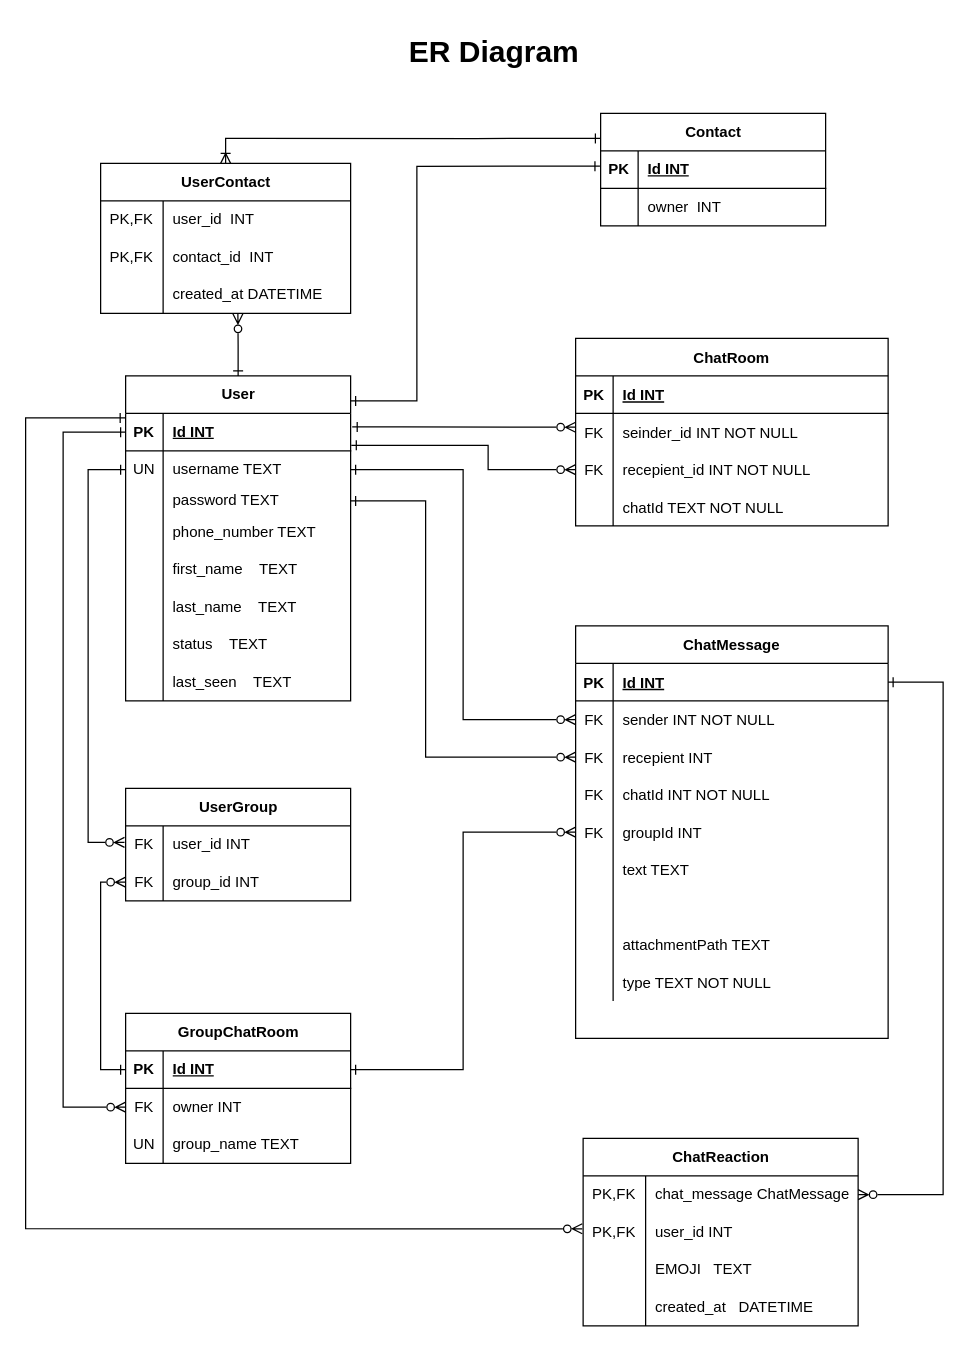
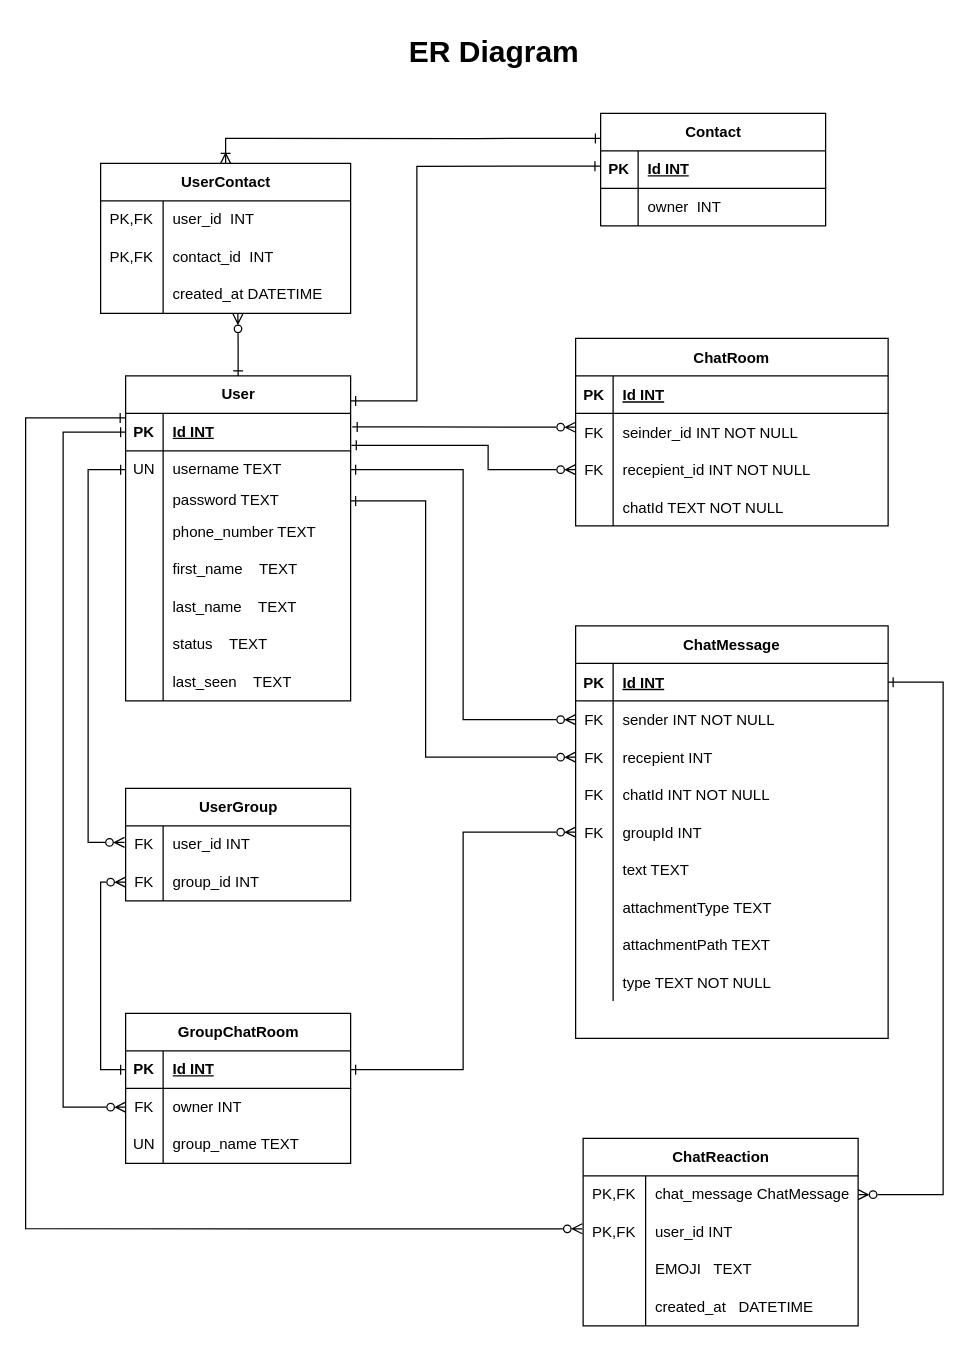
node "attachmentType TEXT": added
